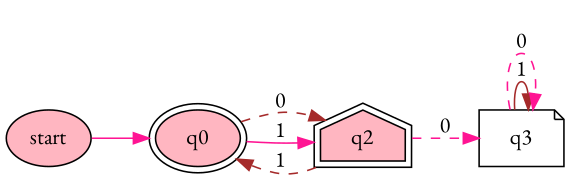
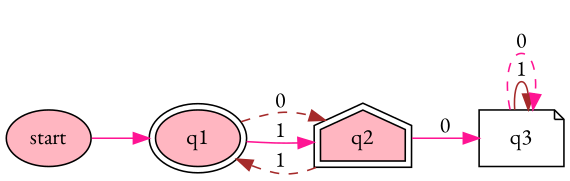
node "q0": label "q0" -> "q1"
edge "q2" -- "q3": style dashed -> solid
